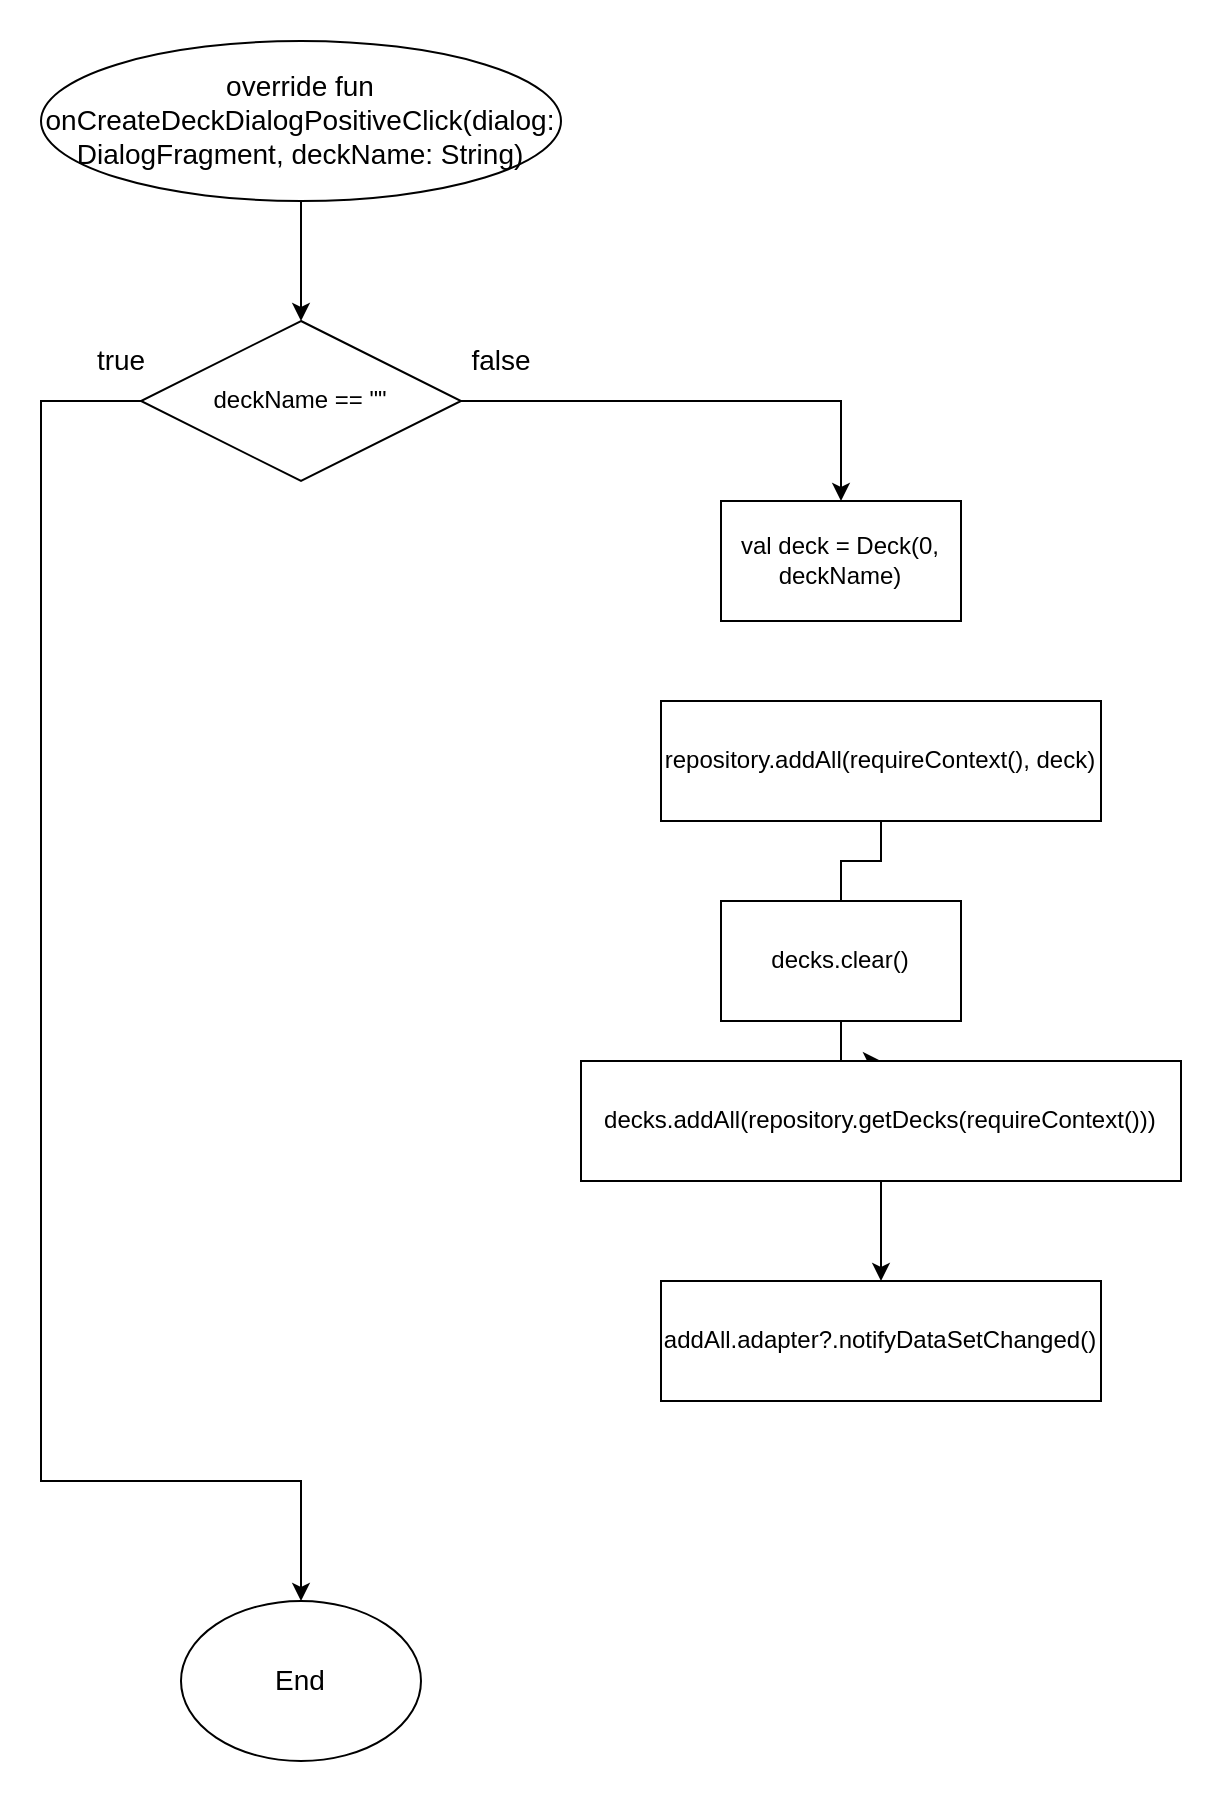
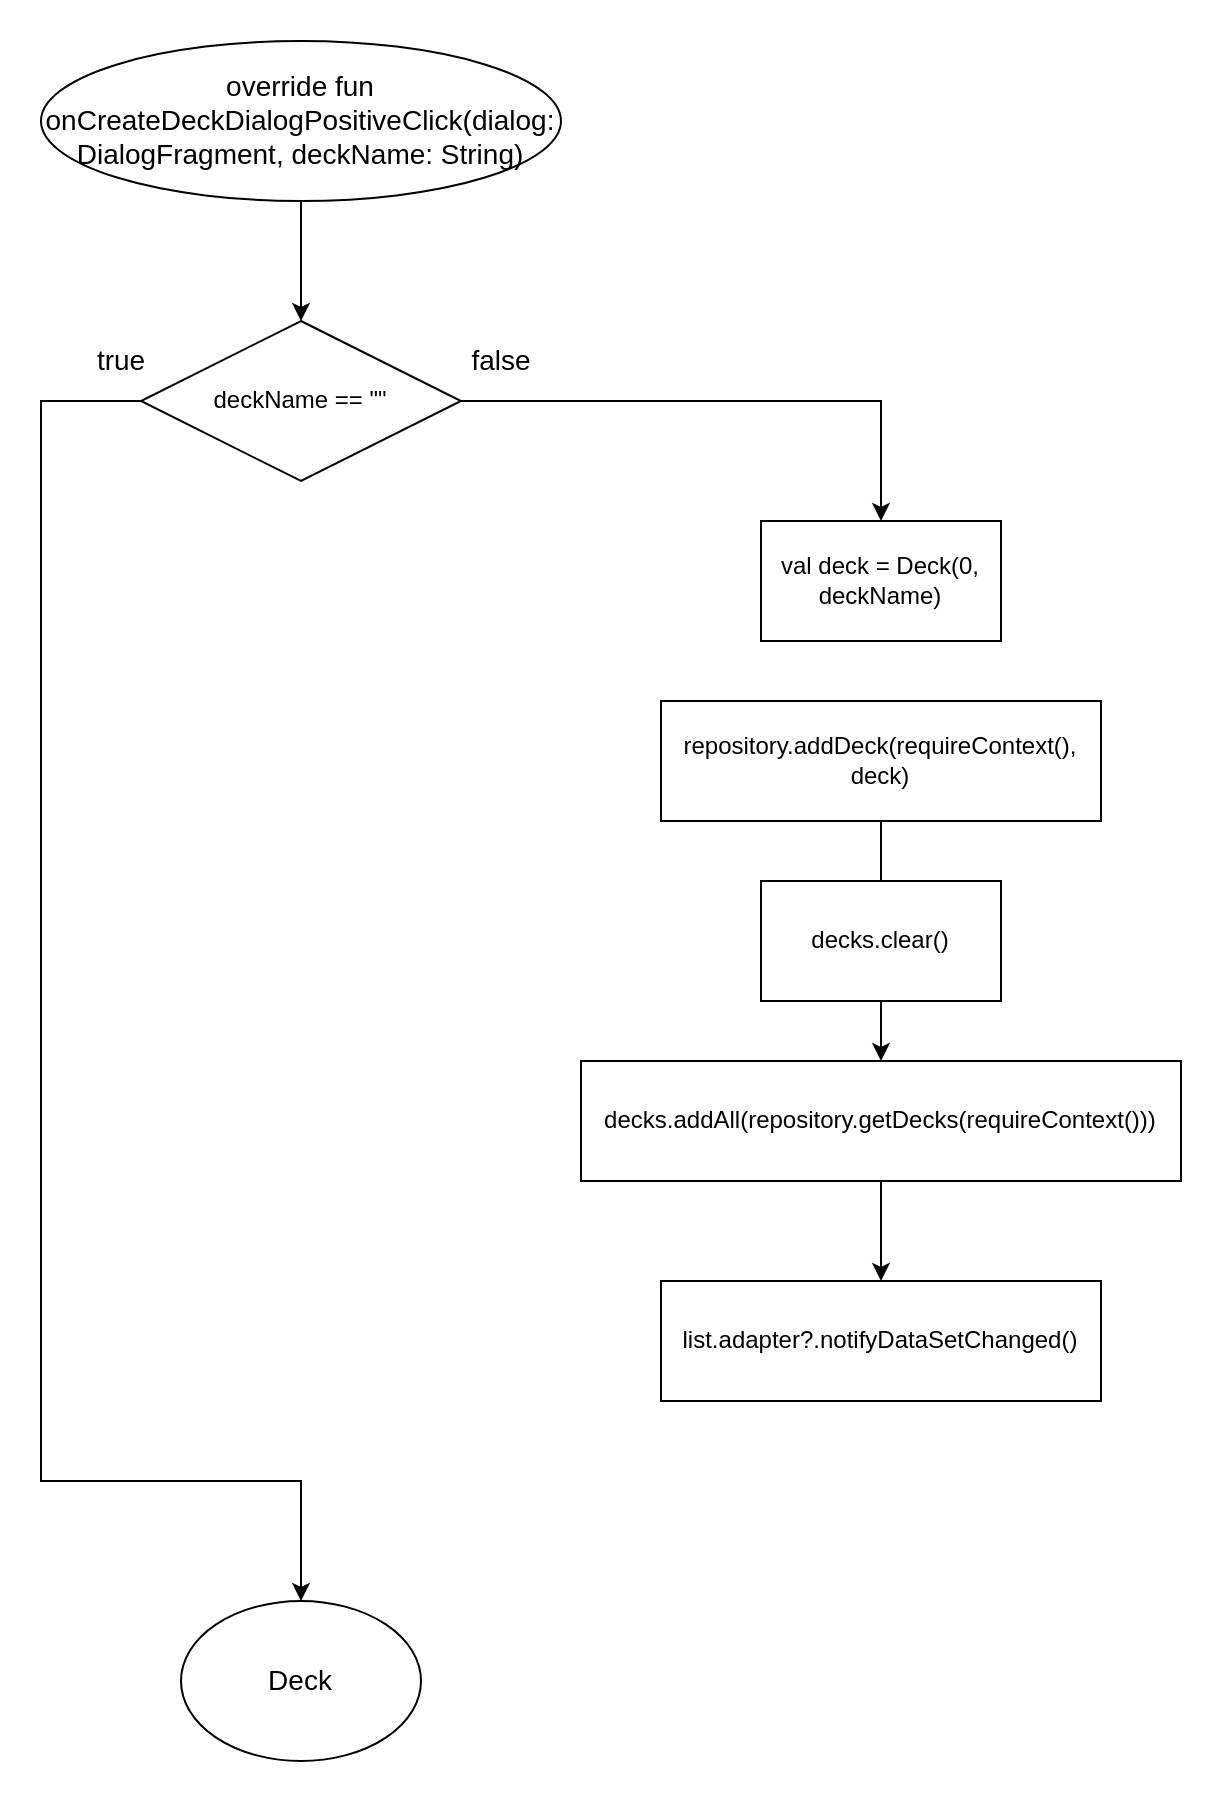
node "val deck = Deck(0, deckName)": moved (841, 561) -> (881, 581)
node "repository.addAll(requireContext(), deck)": label "repository.addAll(requireContext(), deck)" -> "repository.addDeck(requireContext(), deck)"
node "decks.clear()": moved (841, 961) -> (881, 941)
node "addAll.adapter?.notifyDataSetChanged()": label "addAll.adapter?.notifyDataSetChanged()" -> "list.adapter?.notifyDataSetChanged()"
node "End": label "End" -> "Deck"
